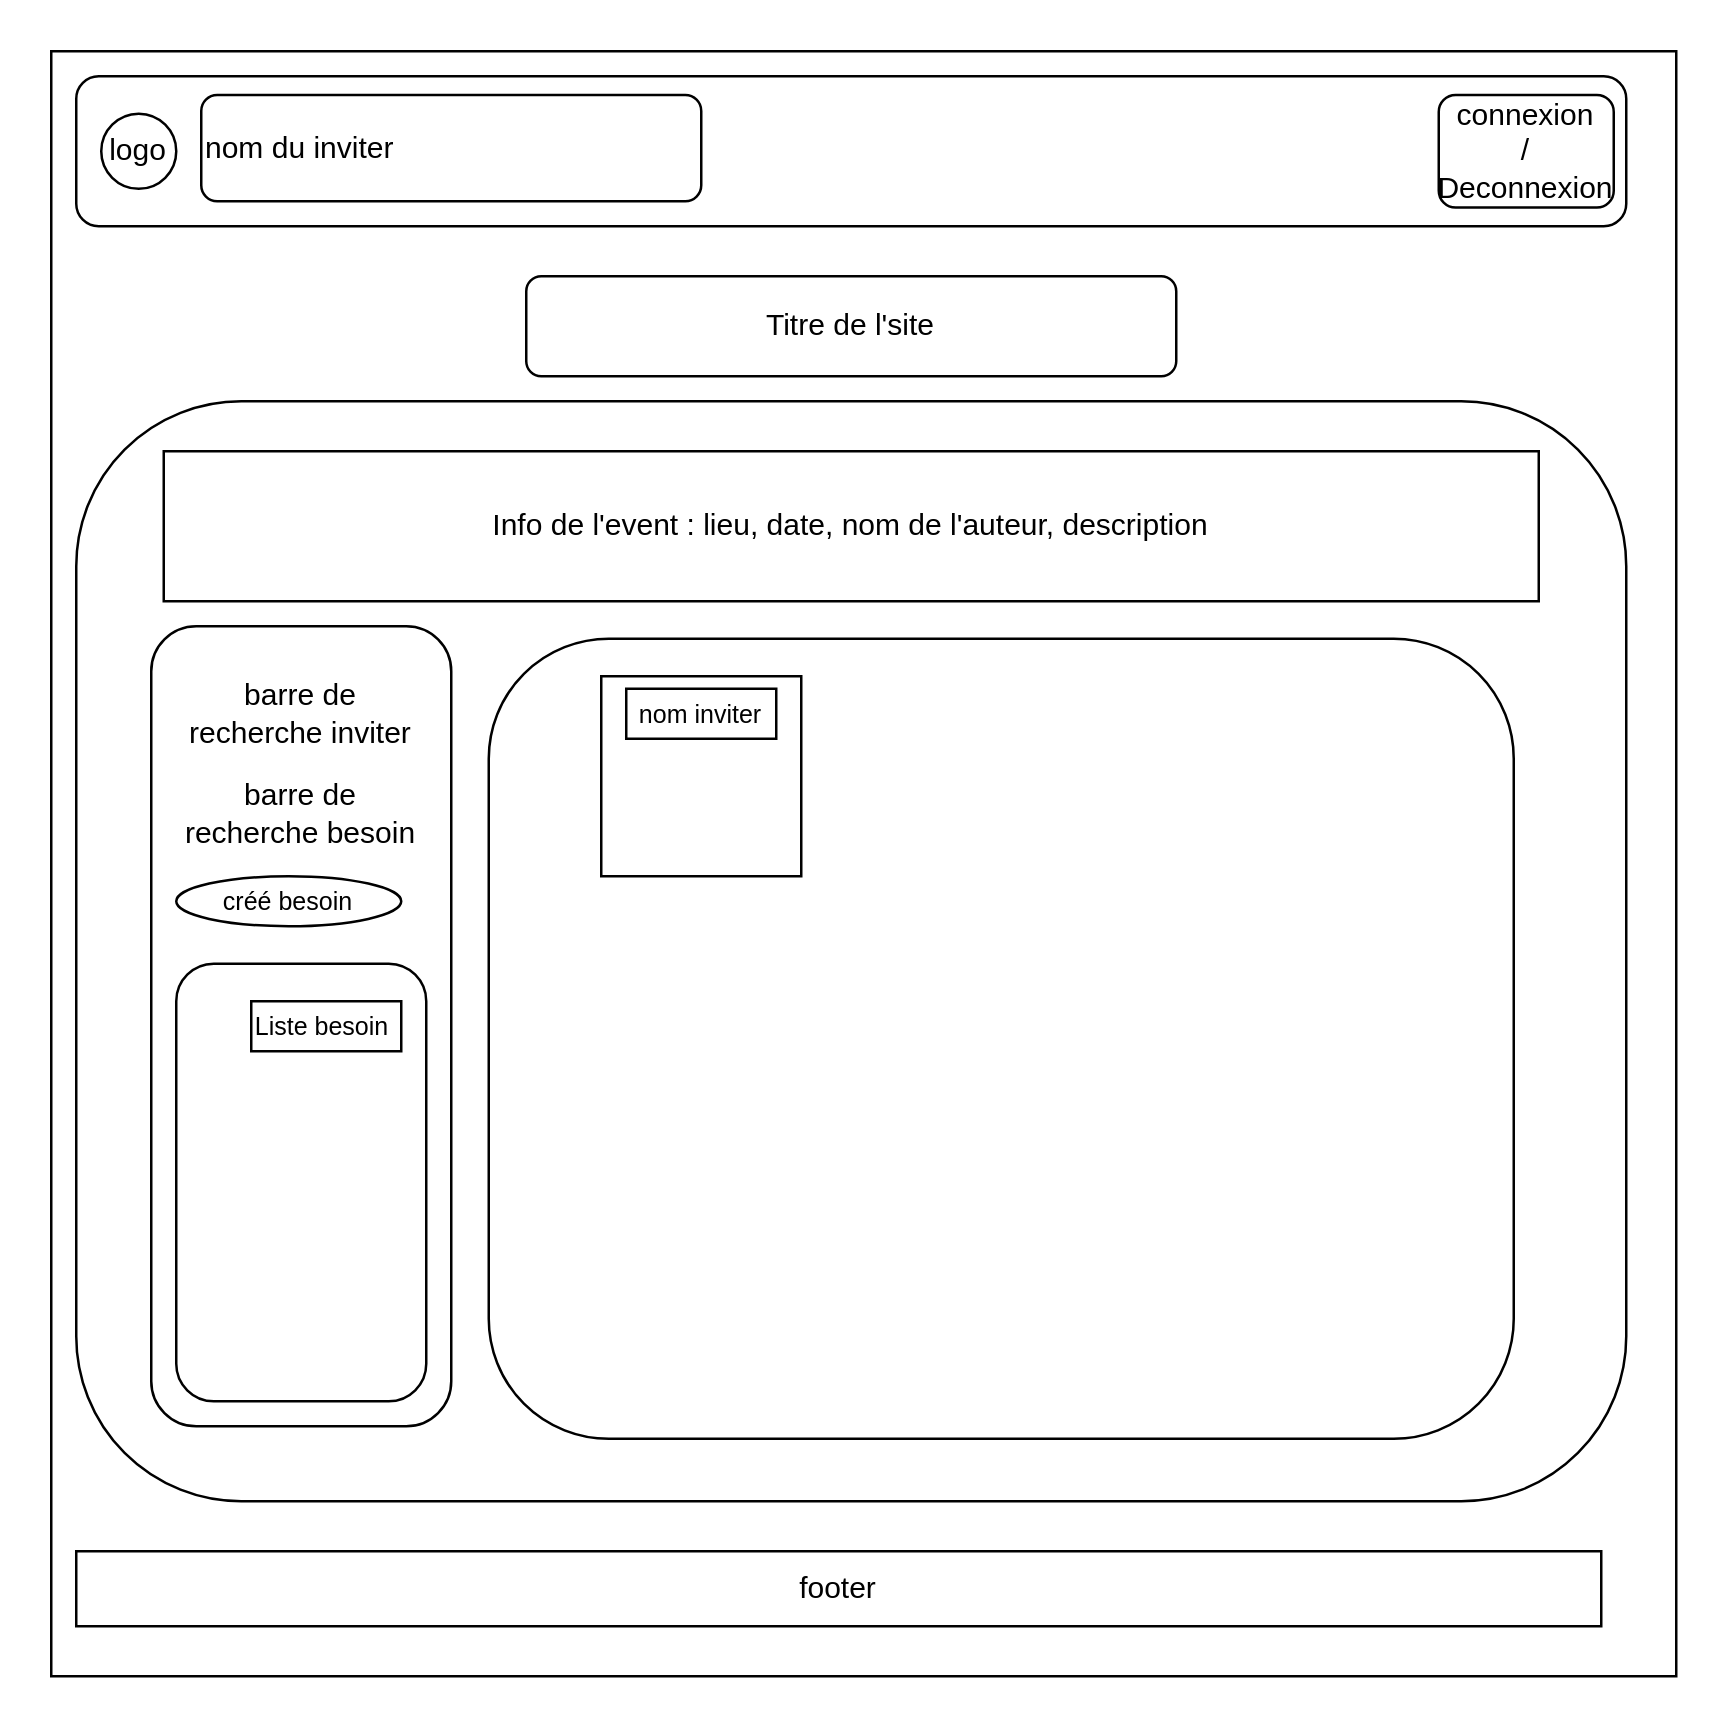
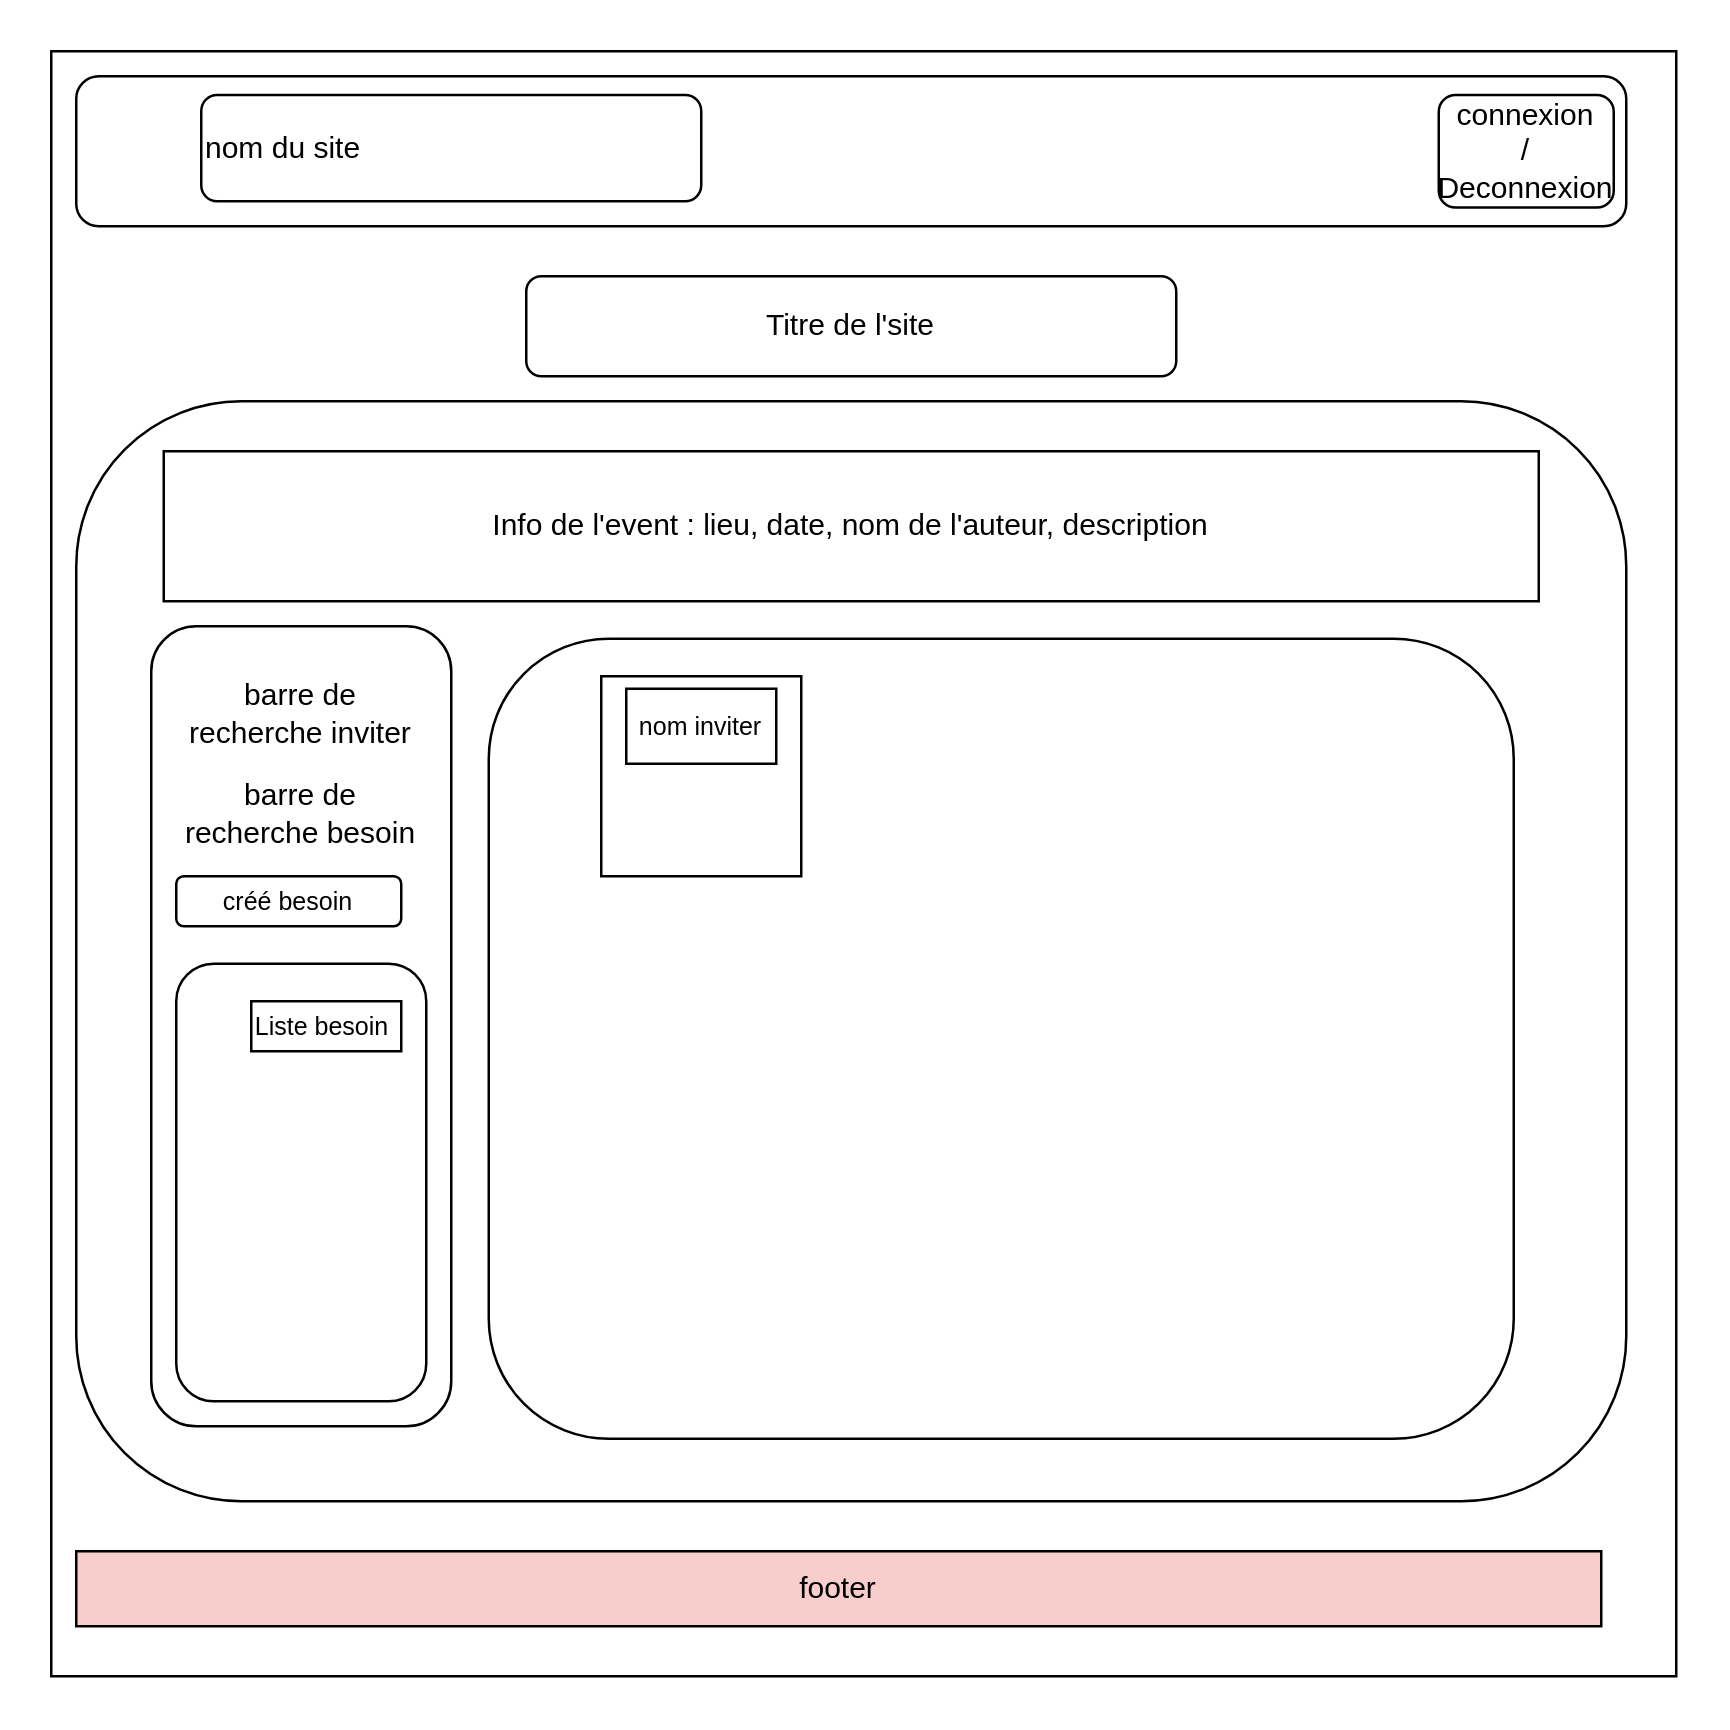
node "nom du inviter": label "nom du inviter" -> "nom du site"
node "logo": removed
node "nom inviter": size 150x50 -> 150x75
node "créé besoin": shape ellipse -> rounded rectangle
node "footer": fillcolor #ffffff -> #f8cecc
